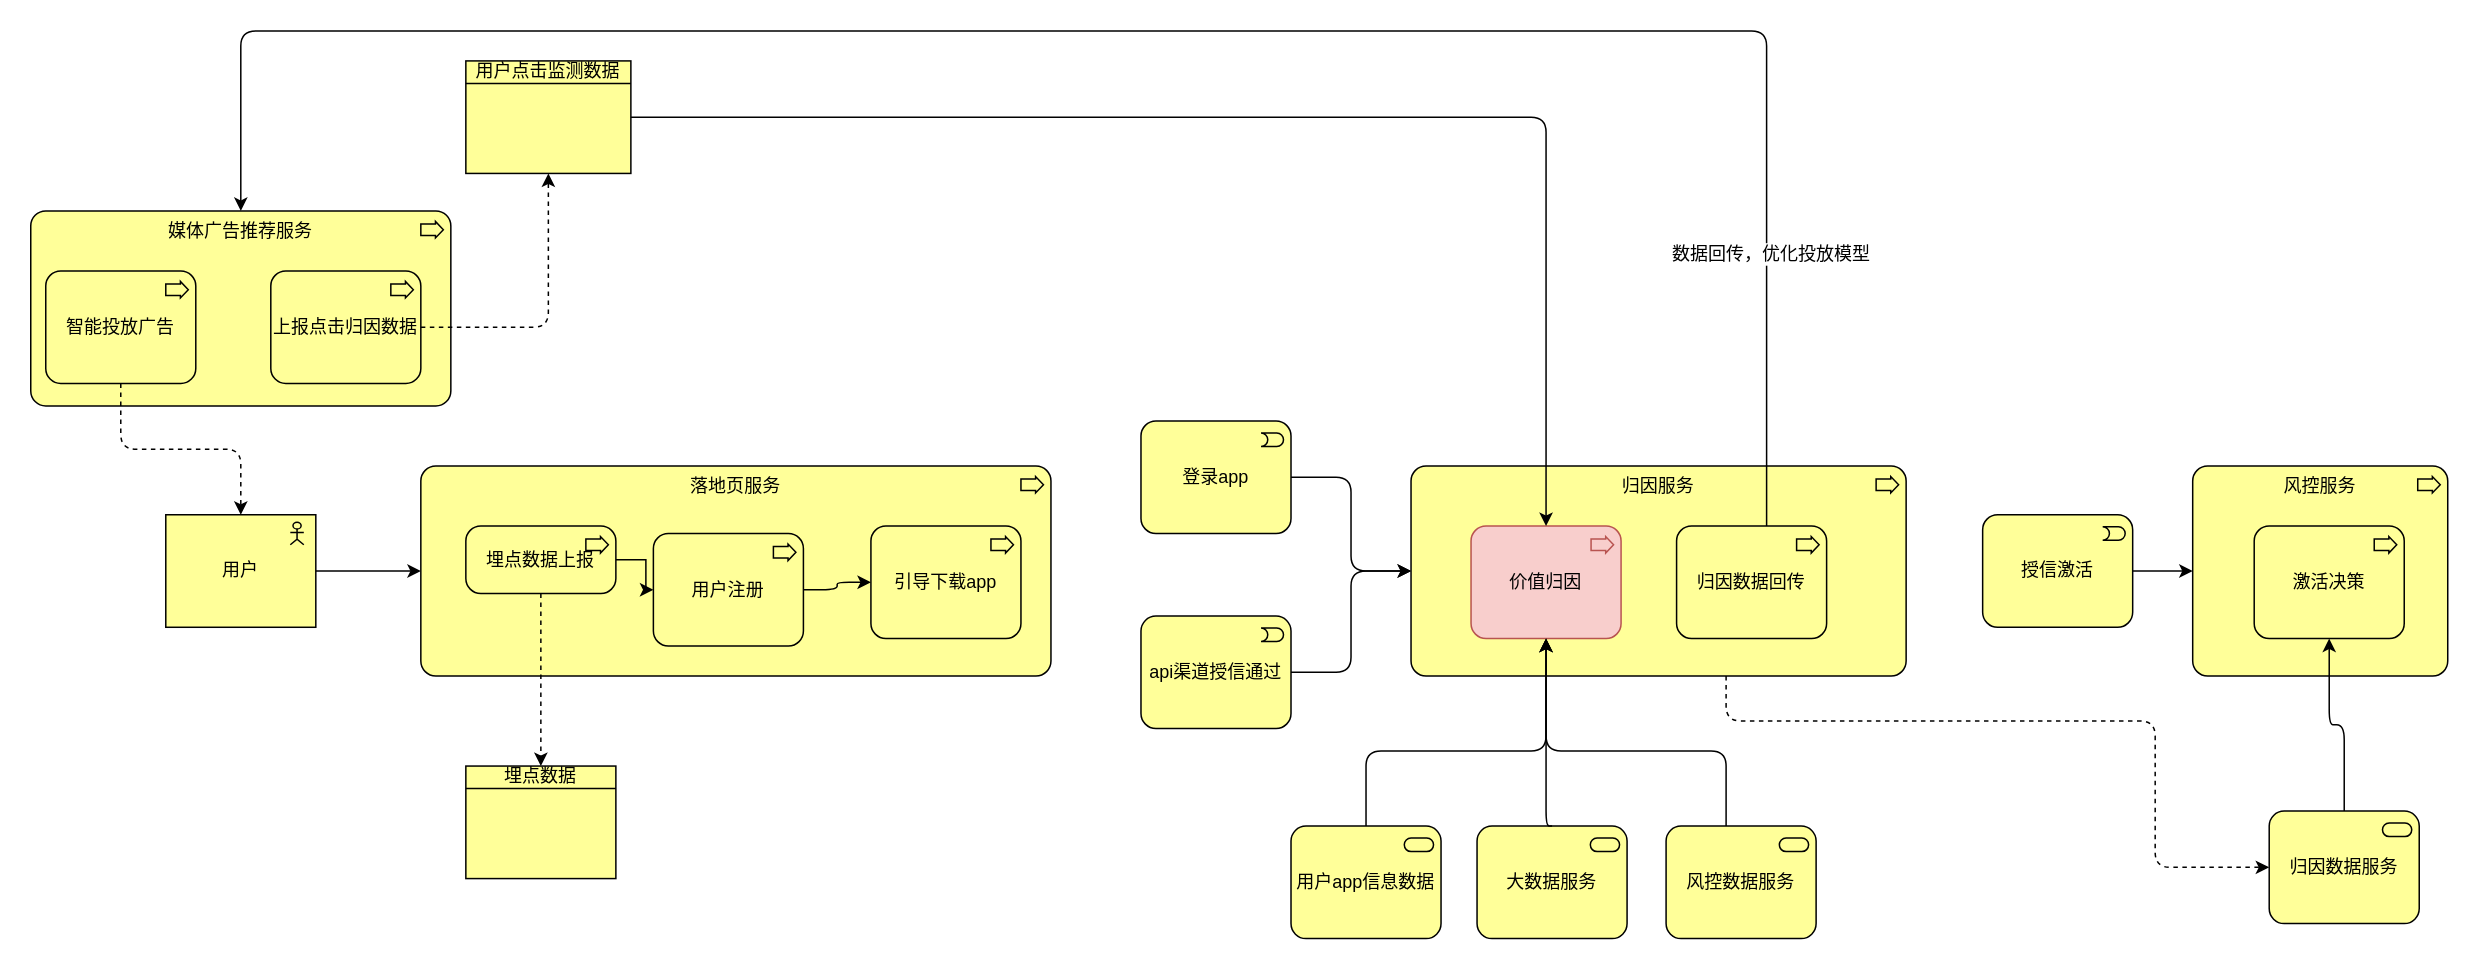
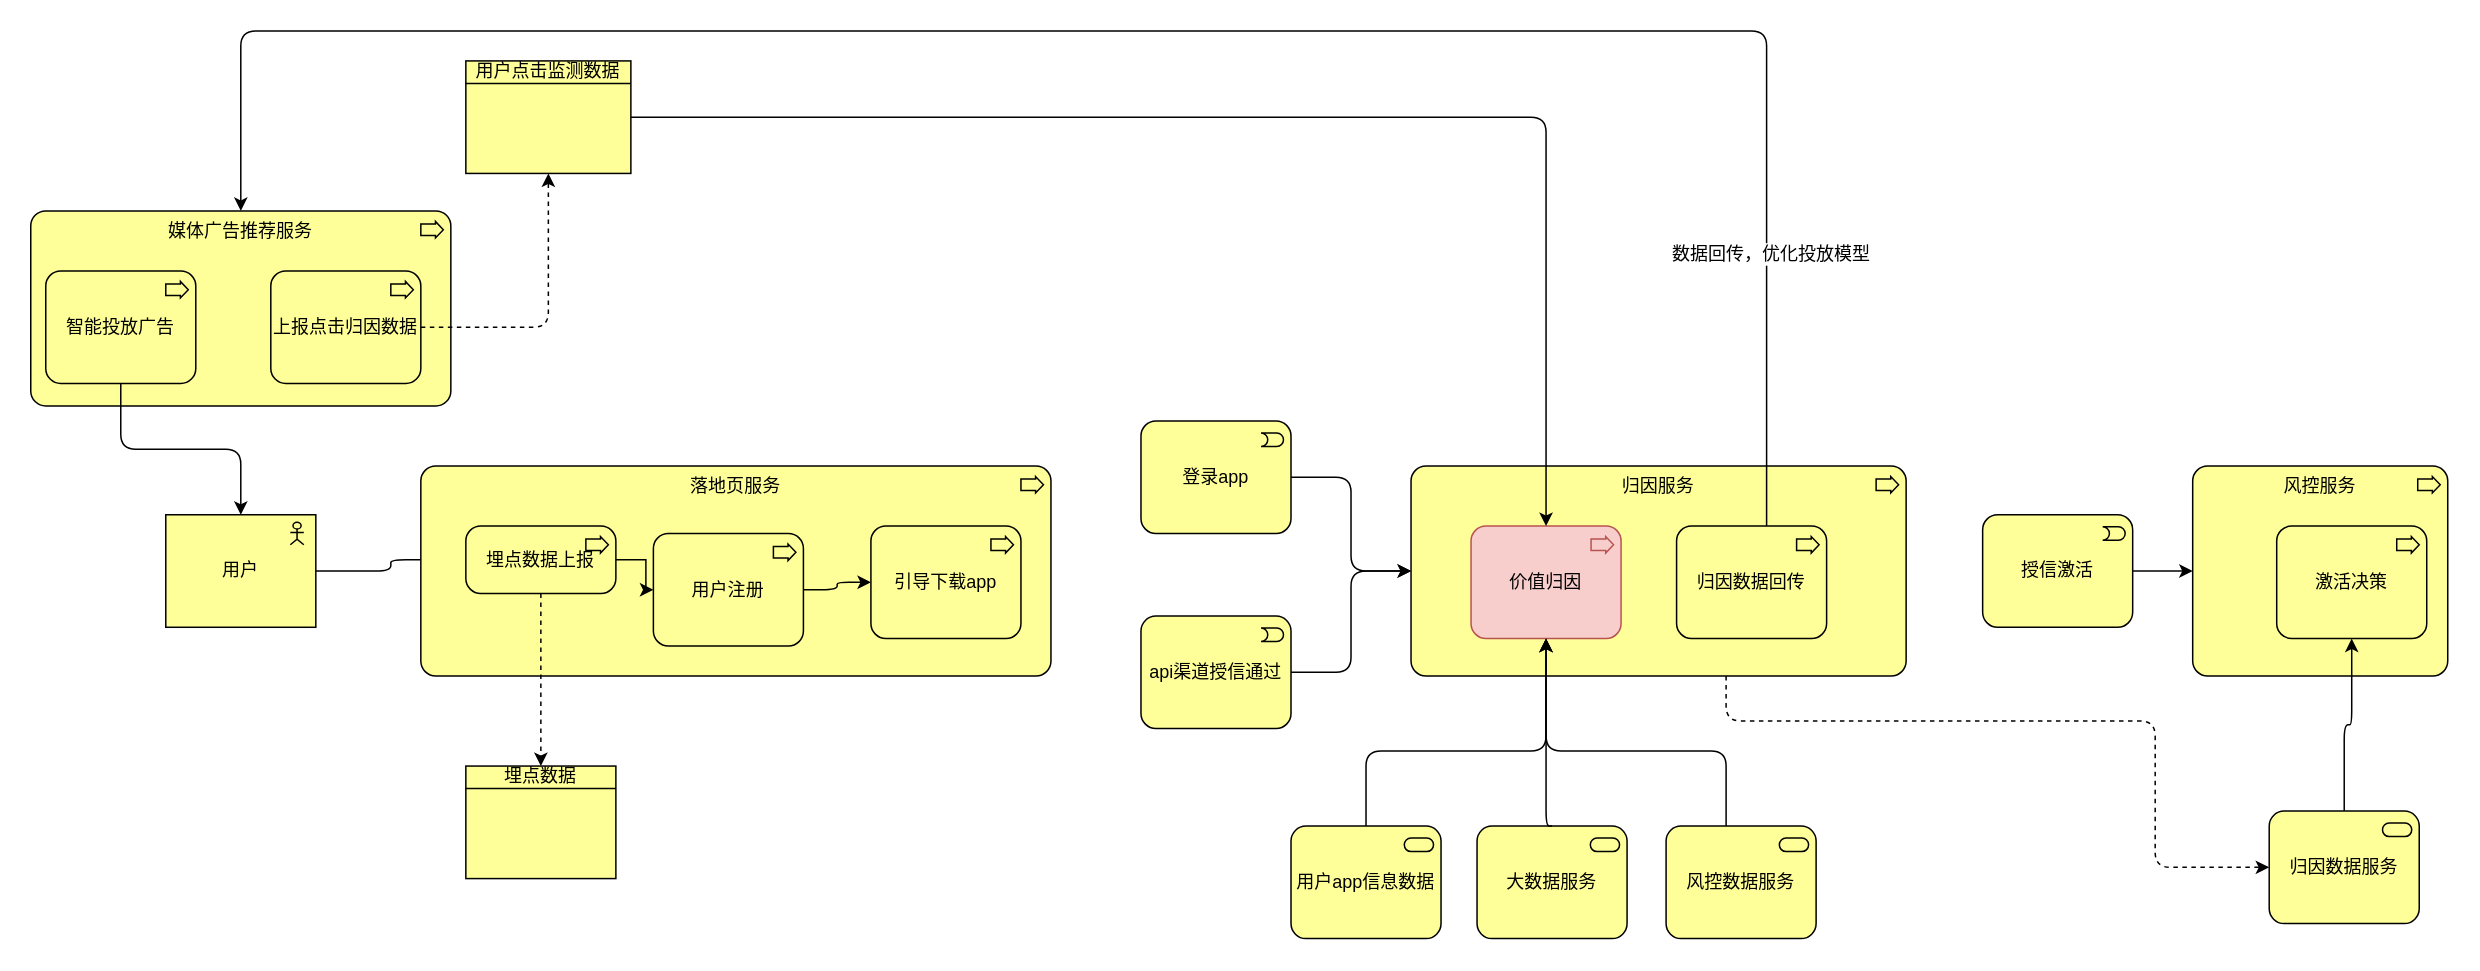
edge "智能投放广告" -> "用户": style dashed -> solid
edge "用户" -> "落地页服务": now "用户" -> "埋点数据上报"
node "激活决策": moved (2329, 582) -> (2351, 582)
